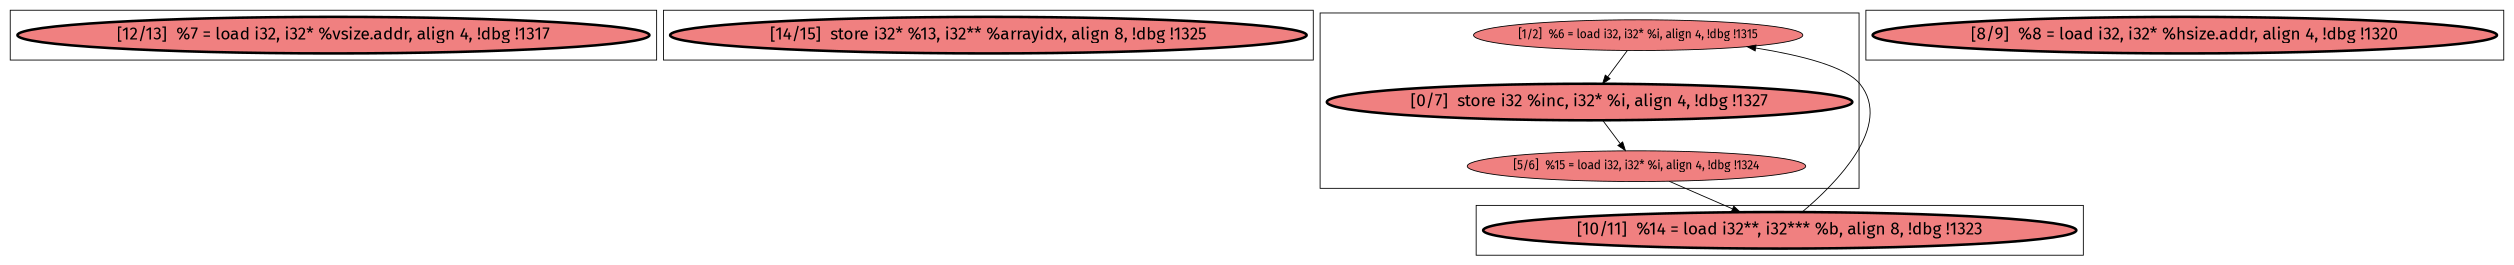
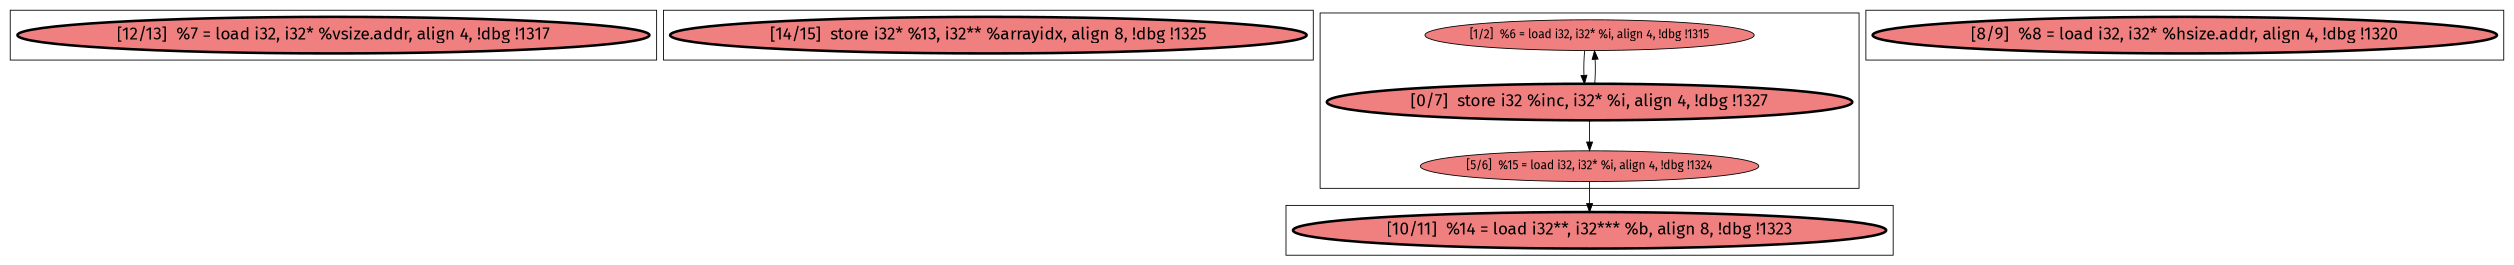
edge "[10/11]  %14 = load i32**, i32*** %b, align 8, !dbg !1323" -> "[1/2]  %6 = load i32, i32* %i, align 4, !dbg !1315": now "[0/7]  store i32 %inc, i32* %i, align 4, !dbg !1327" -> "[1/2]  %6 = load i32, i32* %i, align 4, !dbg !1315"
